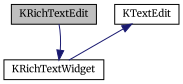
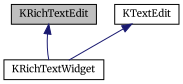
edge "KRichTextEdit" -> "KRichTextWidget": reversed
